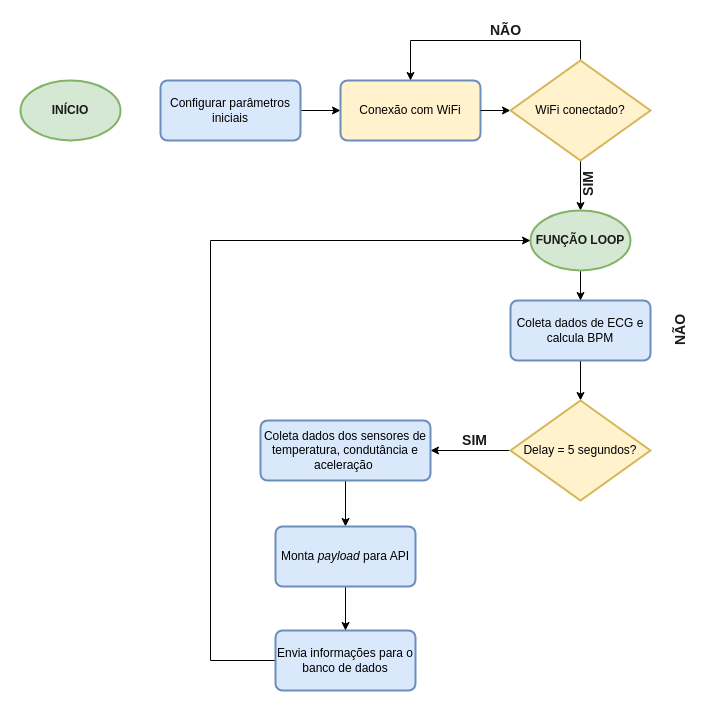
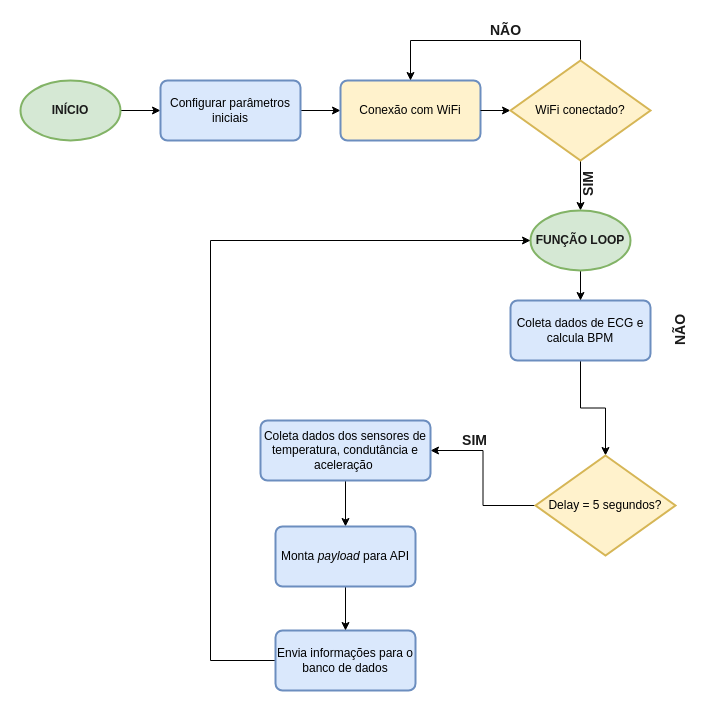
edge "INÍCIO" -> "Configurar parâmetros iniciais": added
node "Delay = 5 segundos?": moved (581, 451) -> (606, 506)
